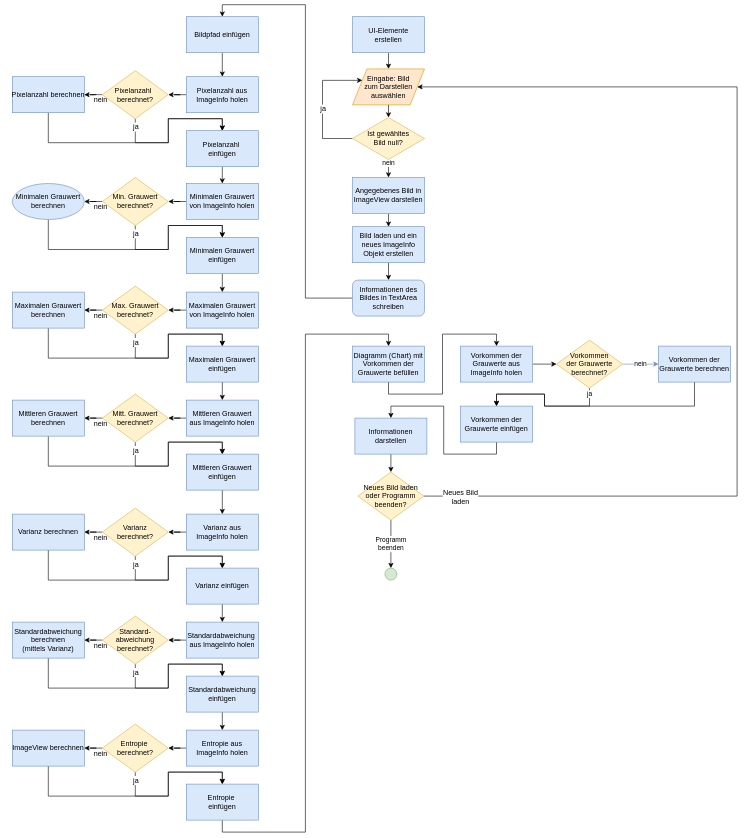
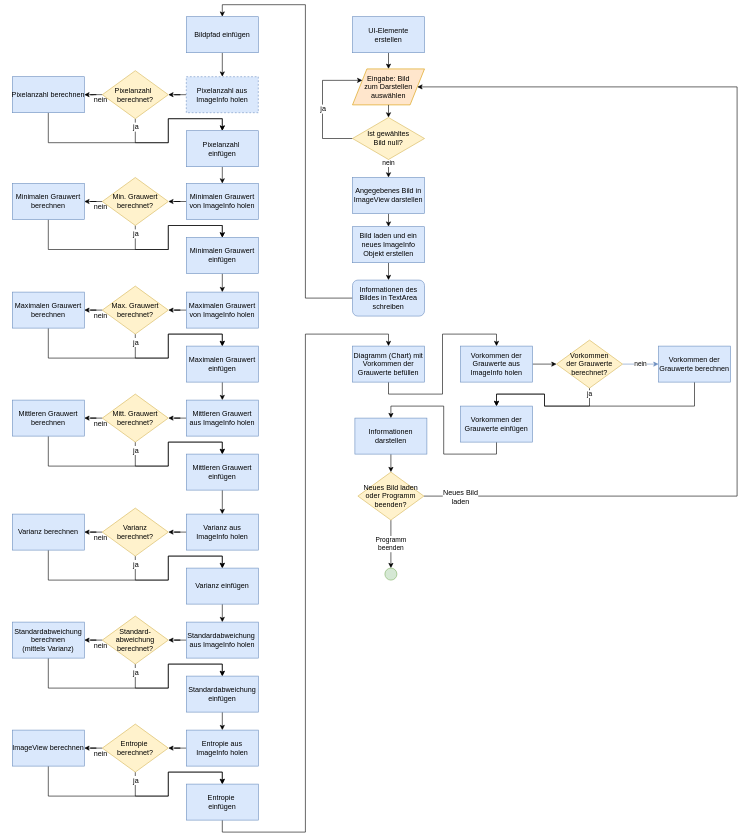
node "Pixelanzahl aus ImageInfo holen": style solid -> dashed
node "Minimalen Grauwert berechnen": shape ellipse -> rectangle
